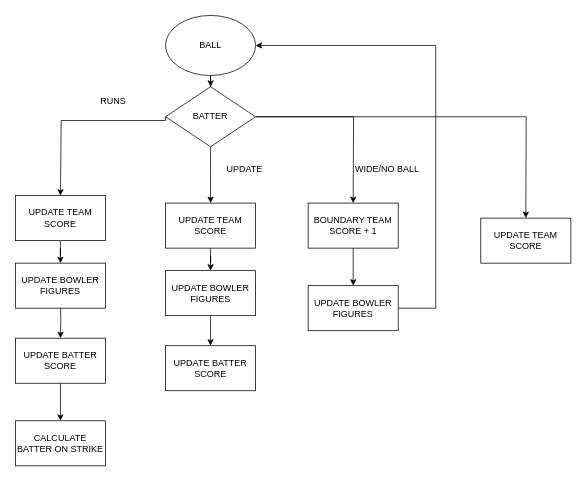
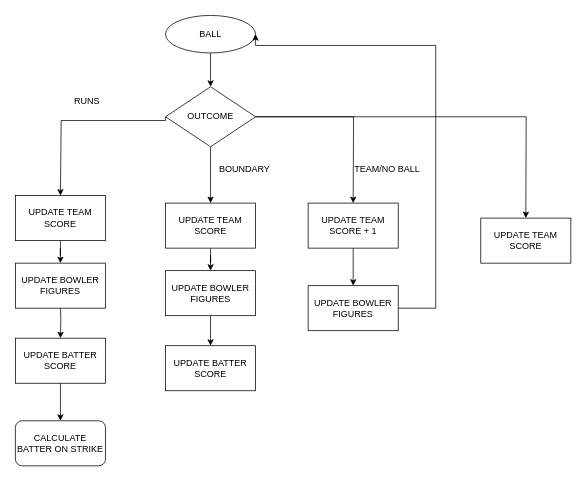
node "BALL": size 90x60 -> 90x38
node "RUNS": moved (113, 102) -> (87, 102)
node "BATTER": label "BATTER" -> "OUTCOME"
node "UPDATE": label "UPDATE" -> "BOUNDARY"
node "WIDE/NO BALL": label "WIDE/NO BALL" -> "TEAM/NO BALL"
node "BOUNDARY TEAM SCORE + 1": label "BOUNDARY TEAM SCORE + 1" -> "UPDATE TEAM SCORE + 1"
node "CALCULATE BATTER ON STRIKE": shape rectangle -> rounded rectangle
